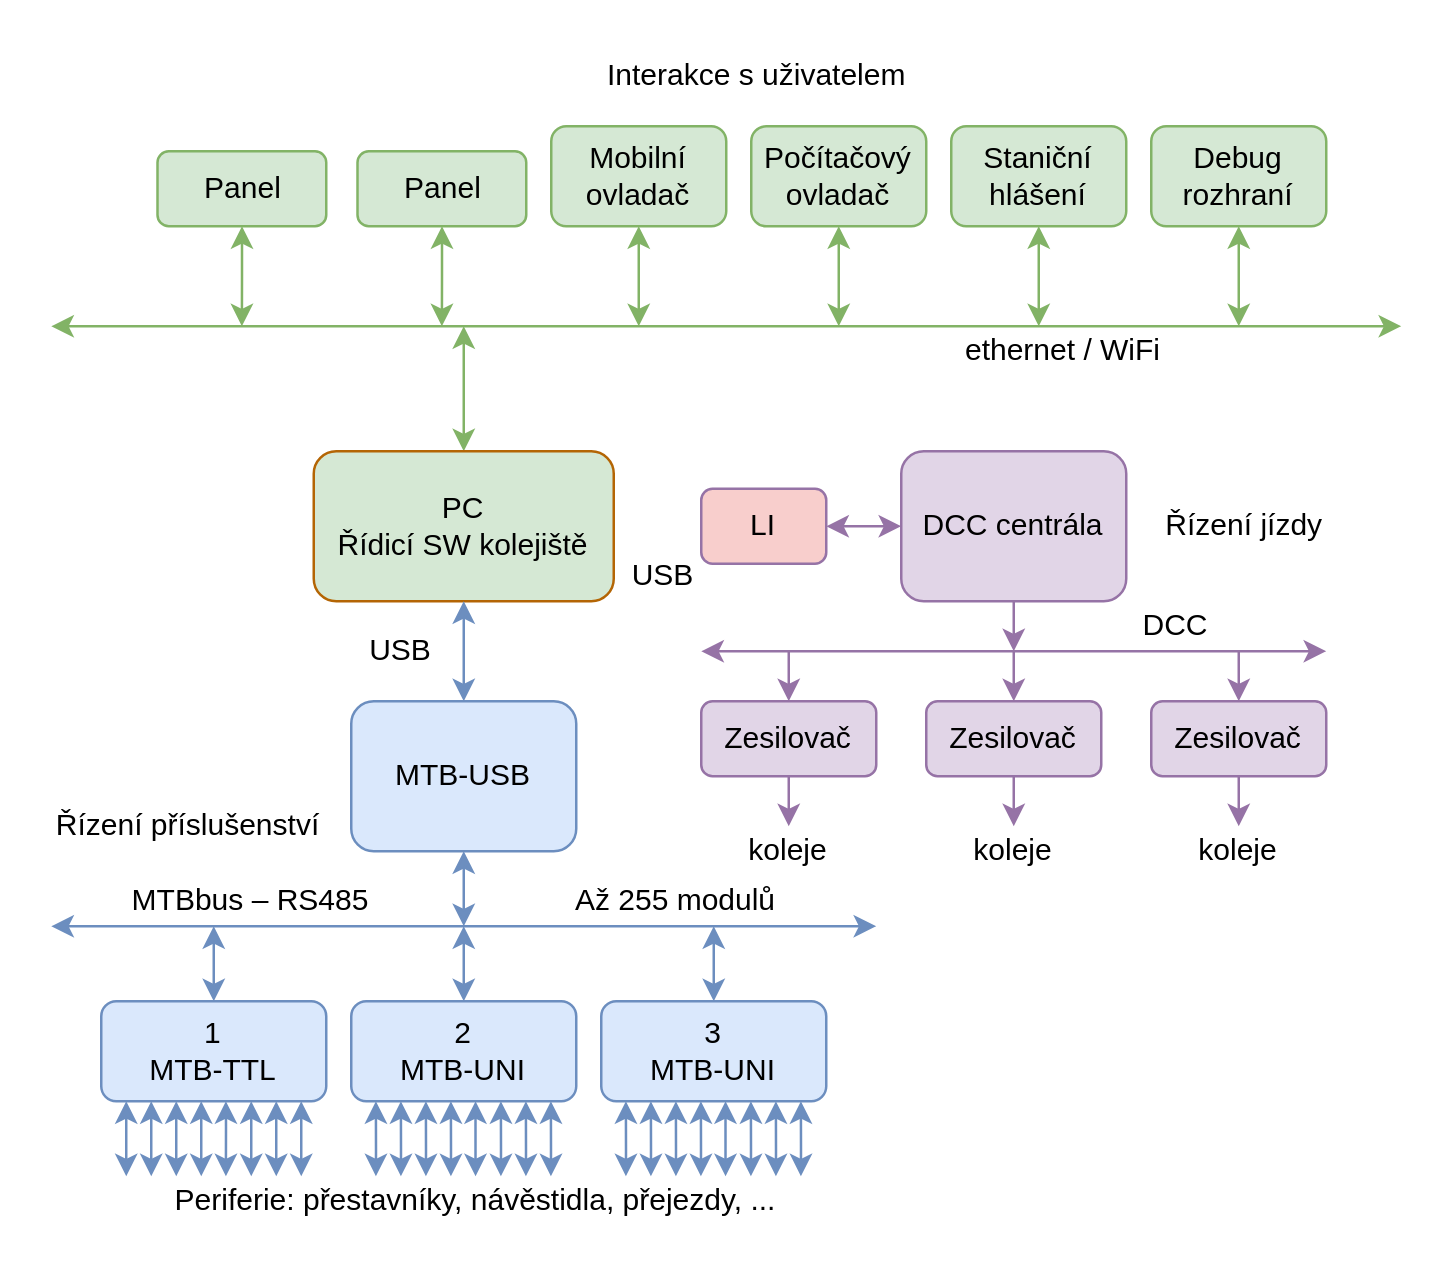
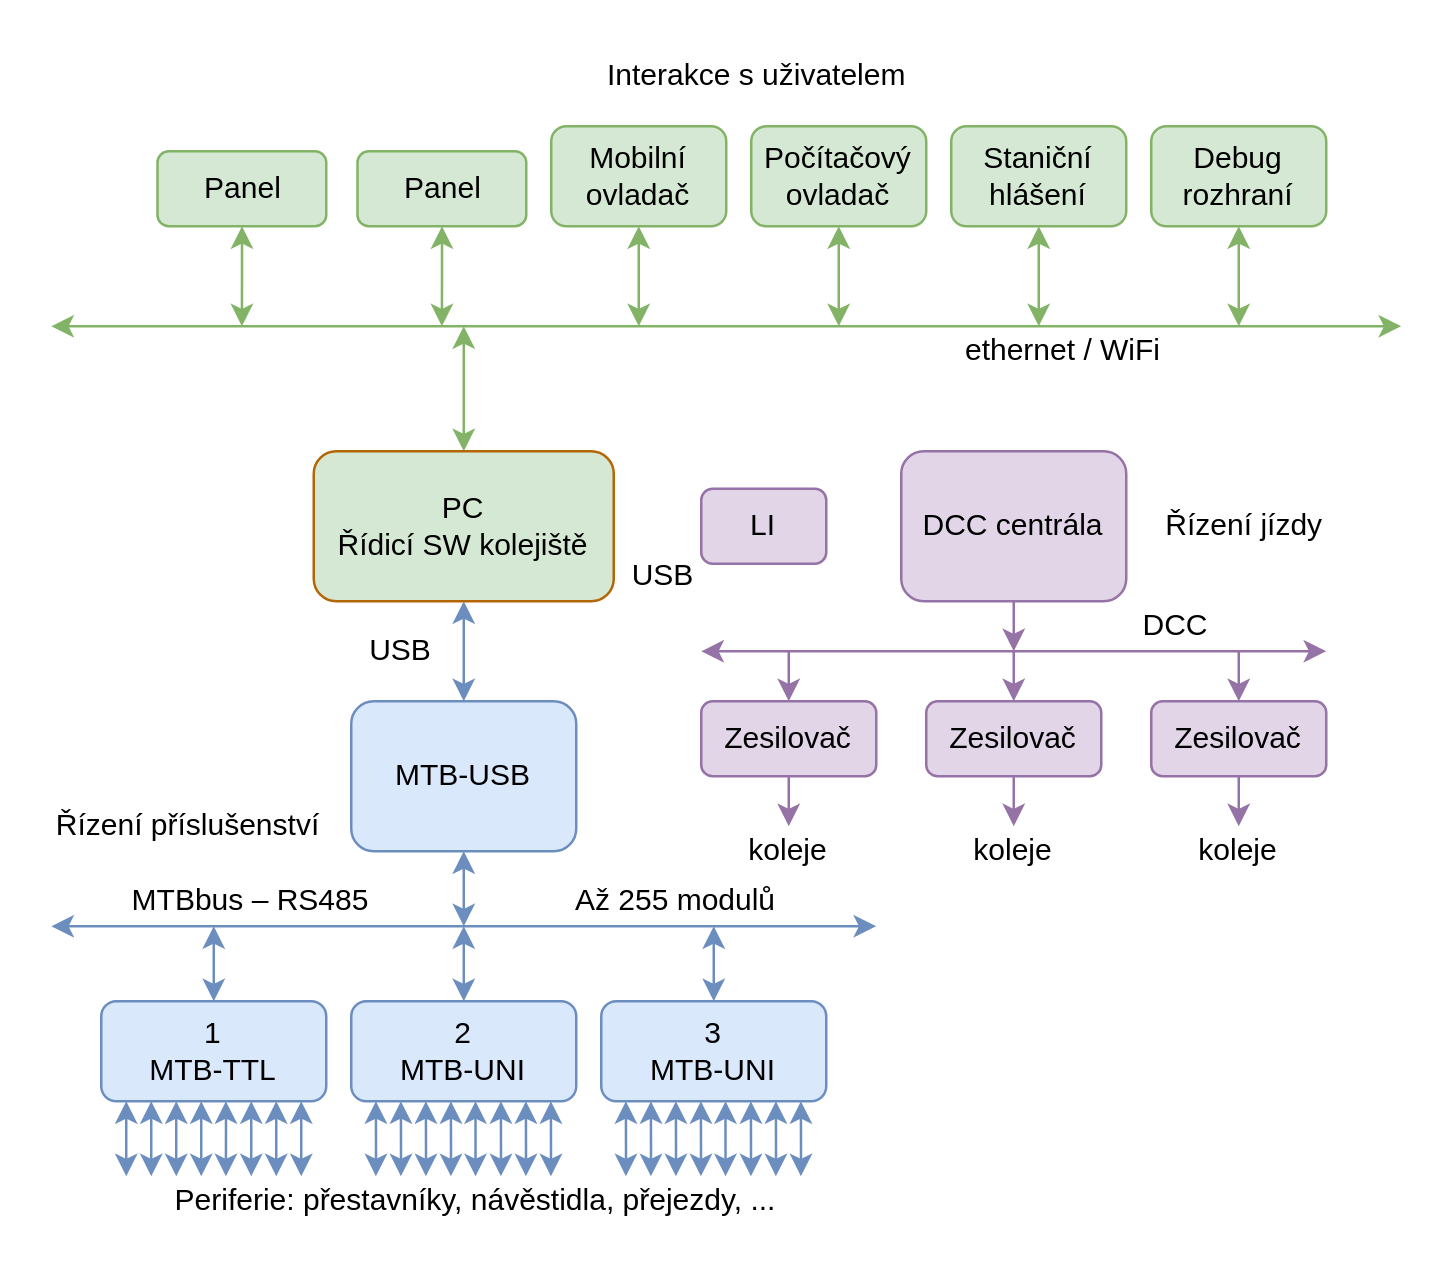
node "LI": fillcolor #f8cecc -> #e1d5e7
edge "LI" -- "DCC centrála": removed
